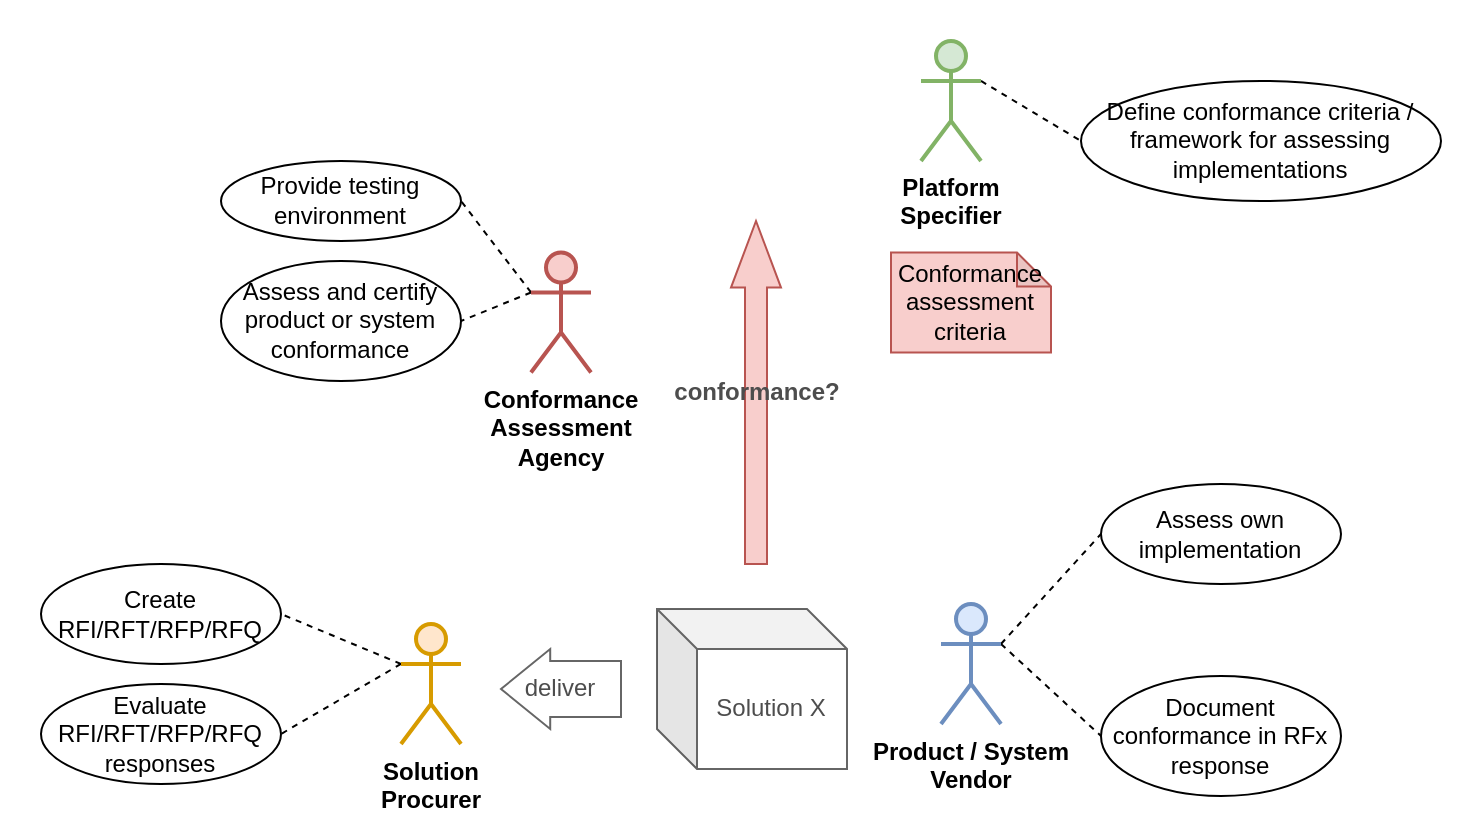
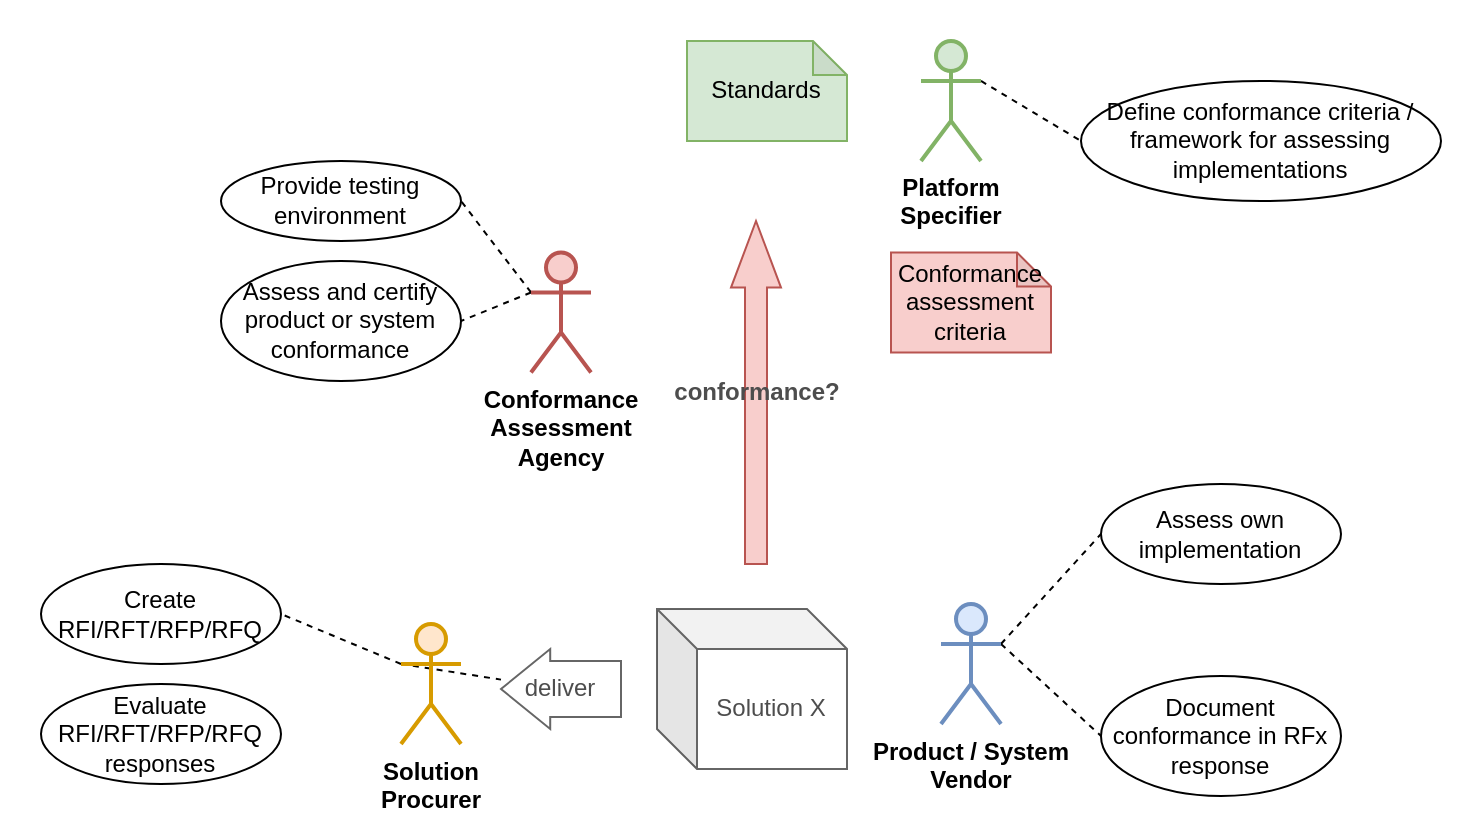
node "Standards": added
edge "Solution Procurer" -- "Evaluate RFI/RFT/RFP/RFQ responses": now "Solution Procurer" -- "deliver"
